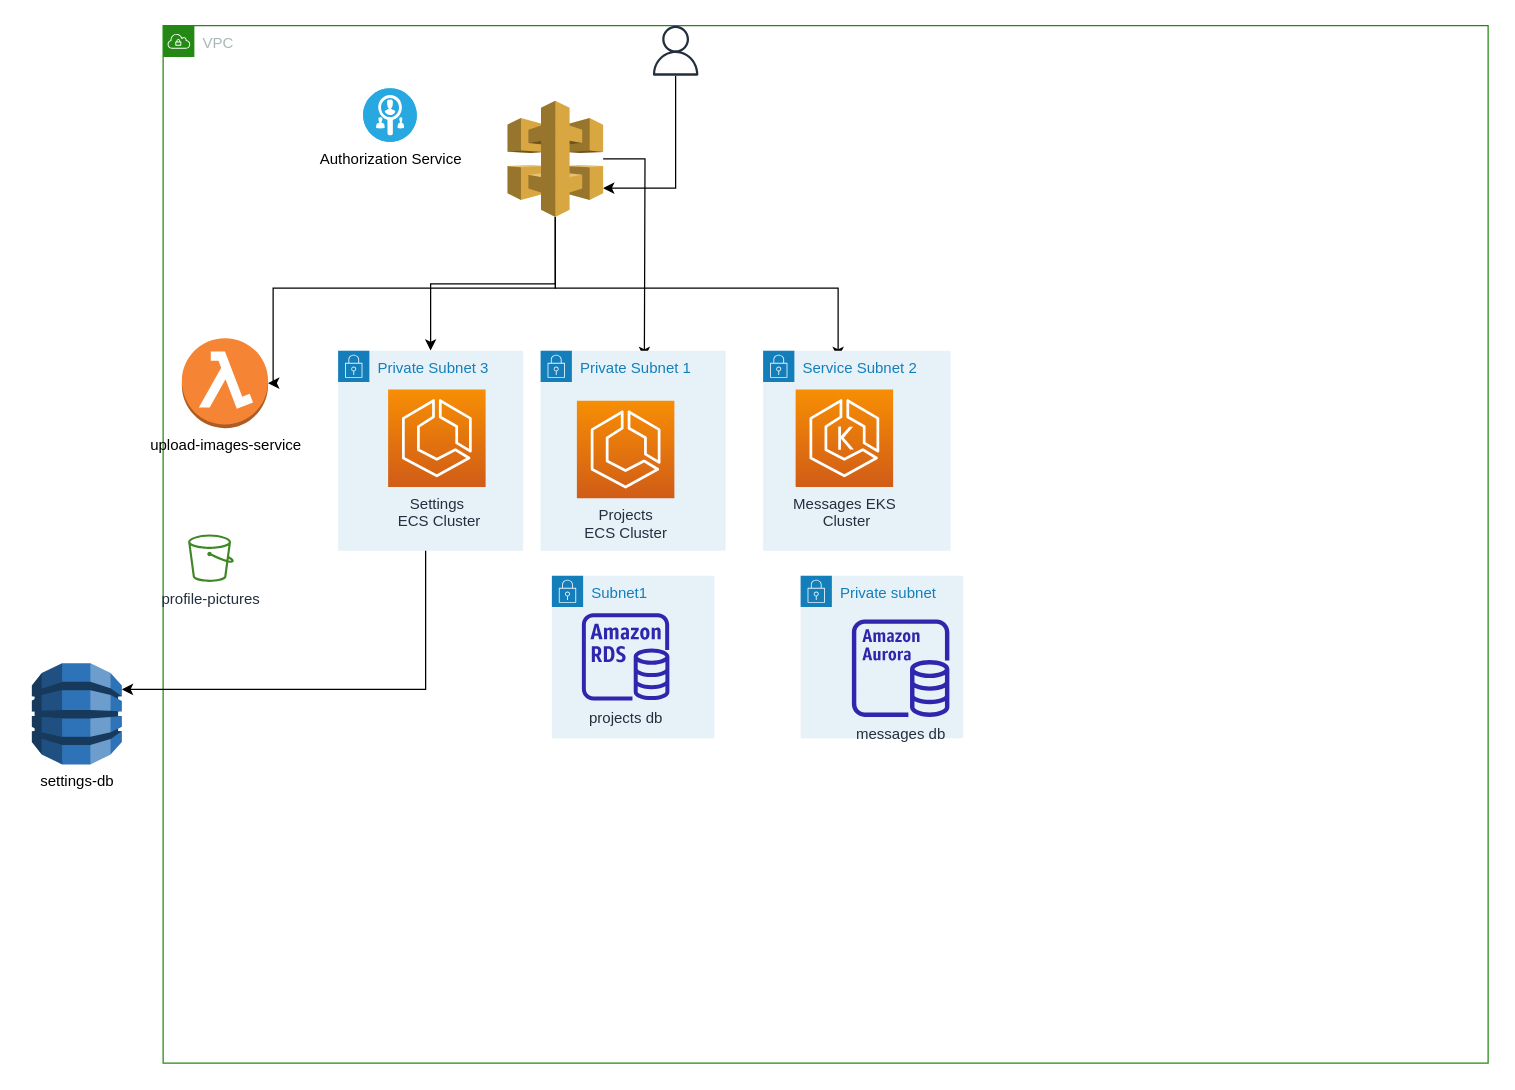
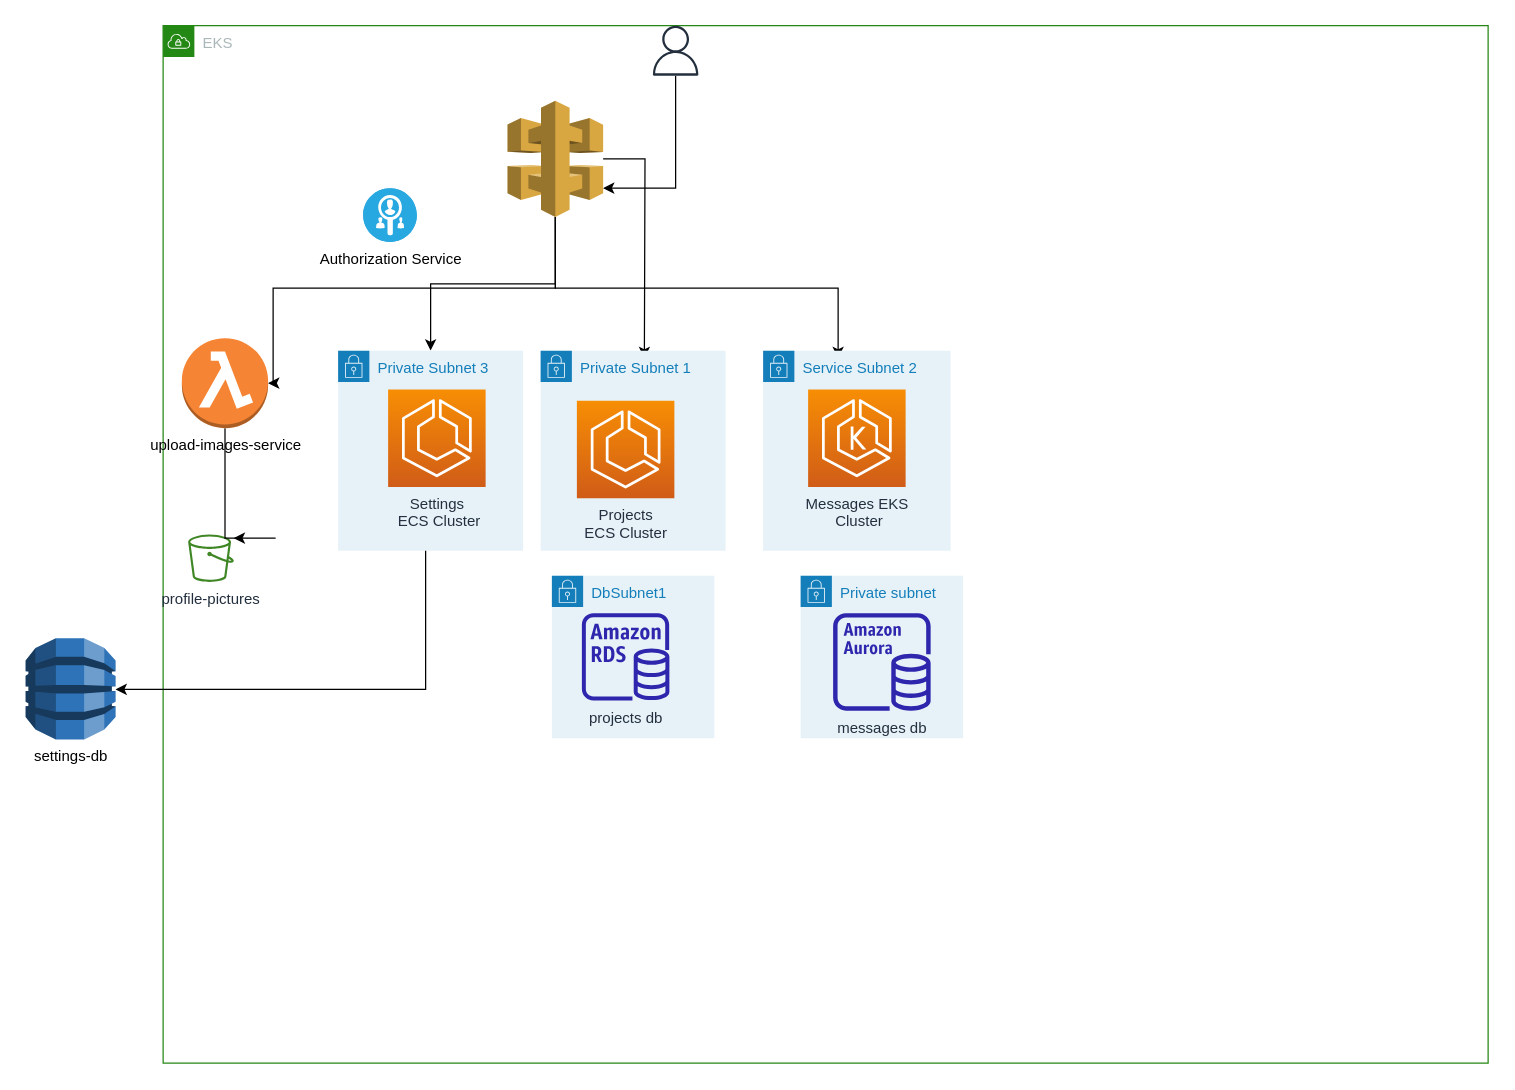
node "VPC": label "VPC" -> "EKS"
node "Authorization Service": moved (390, 115) -> (390, 215)
node "Messages EKS Cluster": moved (844, 438) -> (857, 438)
edge "upload-images-service" -> "profile-pictures": added
node "Subnet1": label "Subnet1" -> "DbSubnet1"
node "messages db": moved (901, 668) -> (882, 662)
node "settings-db": moved (77, 714) -> (71, 689)
